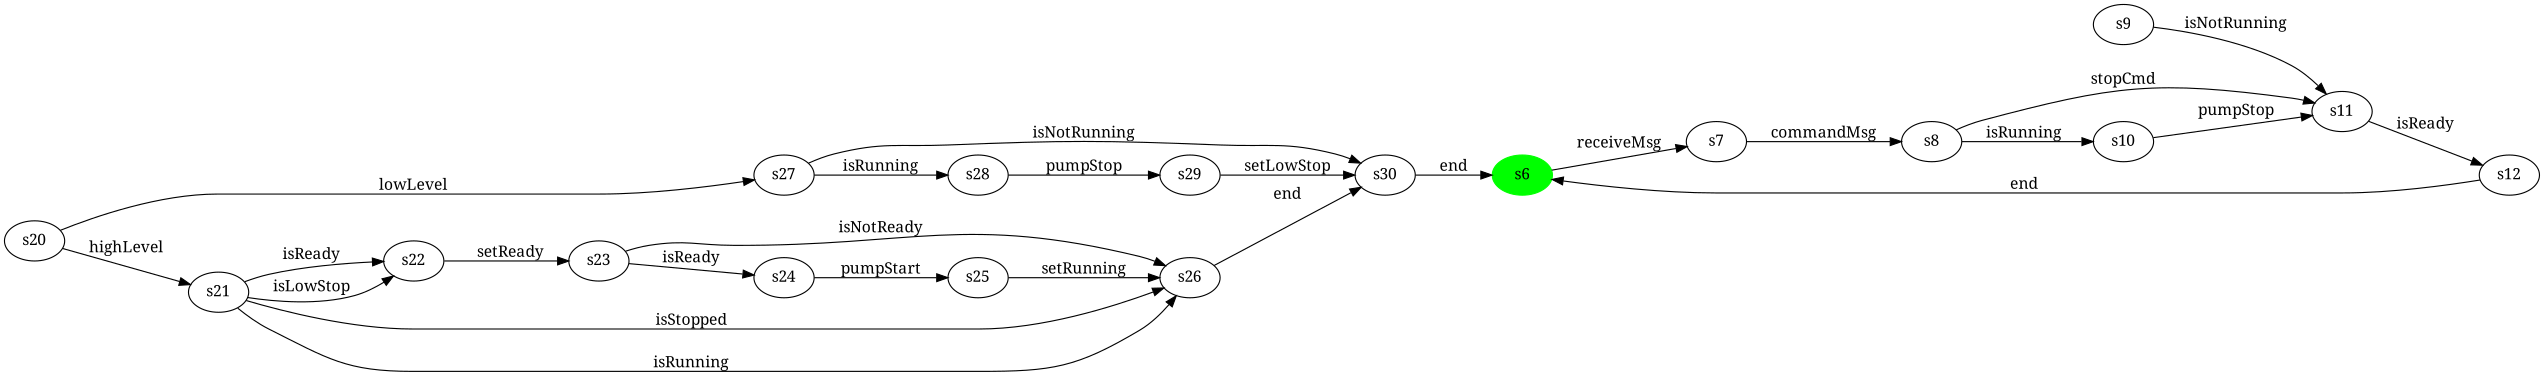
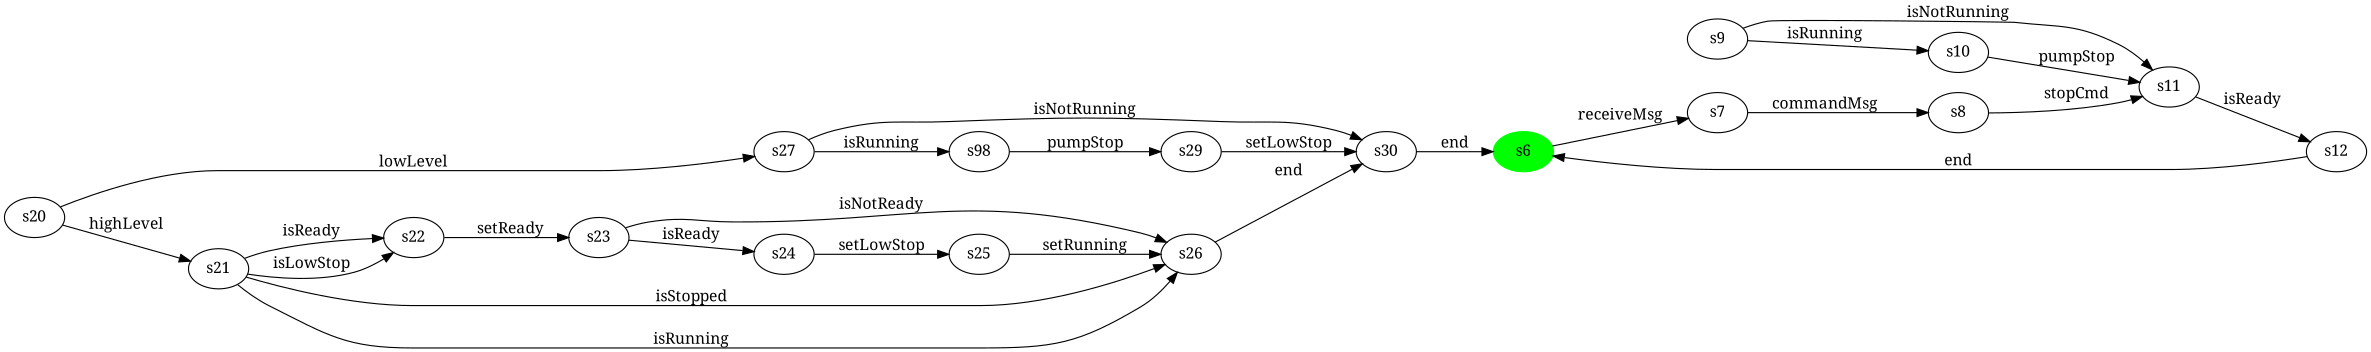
edge "s8" -> "s10": now "s9" -> "s10"
node "s28": label "s28" -> "s98"
edge "s24" -> "s25": label " pumpStart " -> " setLowStop "
